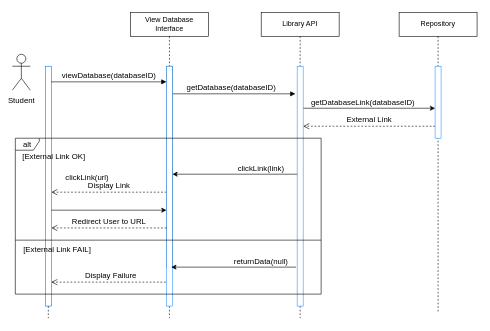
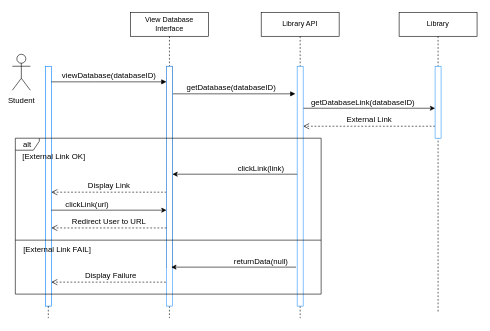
node "Repository": label "Repository" -> "Library"
node "clickLink(url)": moved (87, 177) -> (87, 204)
